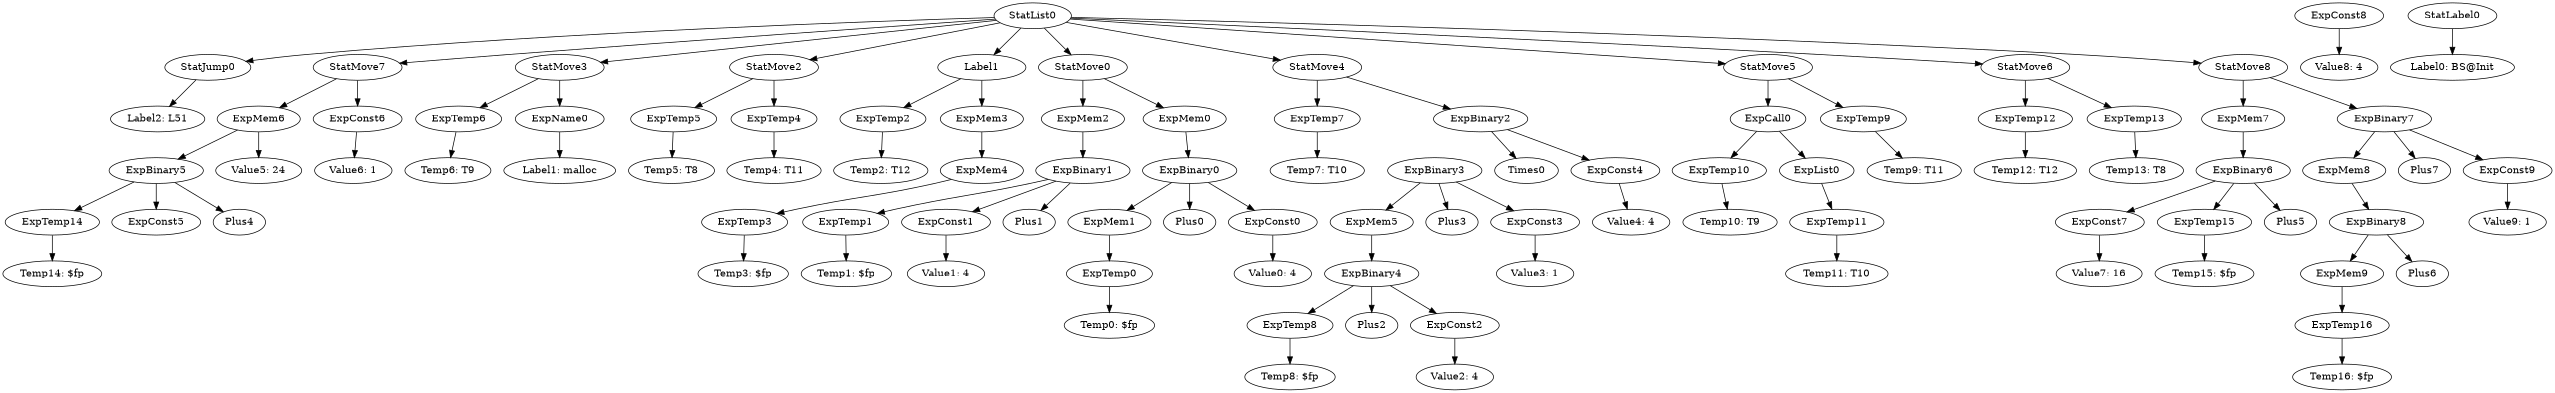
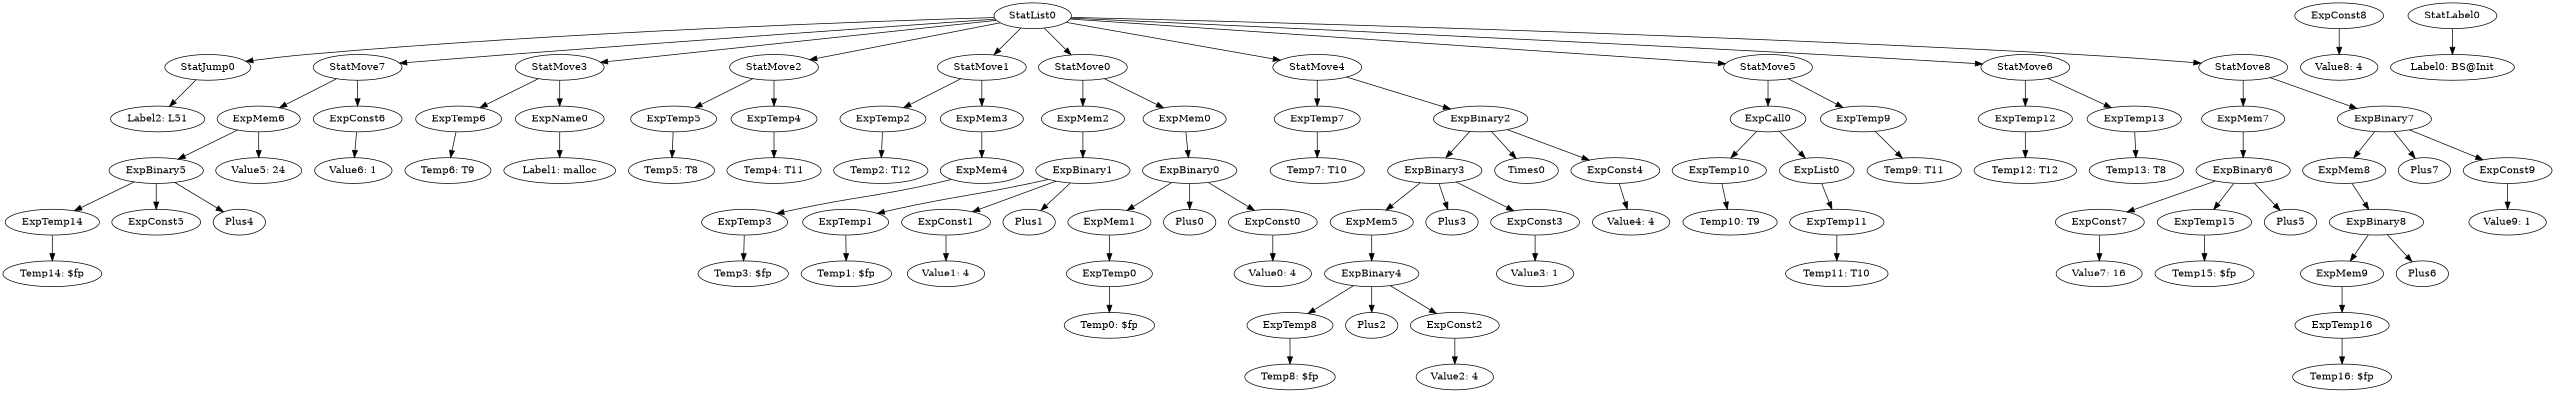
node "Label1": label "Label1" -> "StatMove1"
edge "ExpBinary2" -> "ExpBinary3": added
